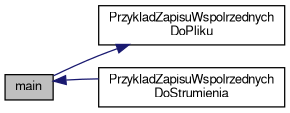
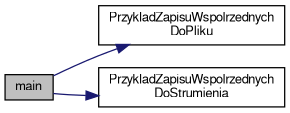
edge "PrzykladZapisuWspolrzednych DoStrumienia" -> "main": reversed
